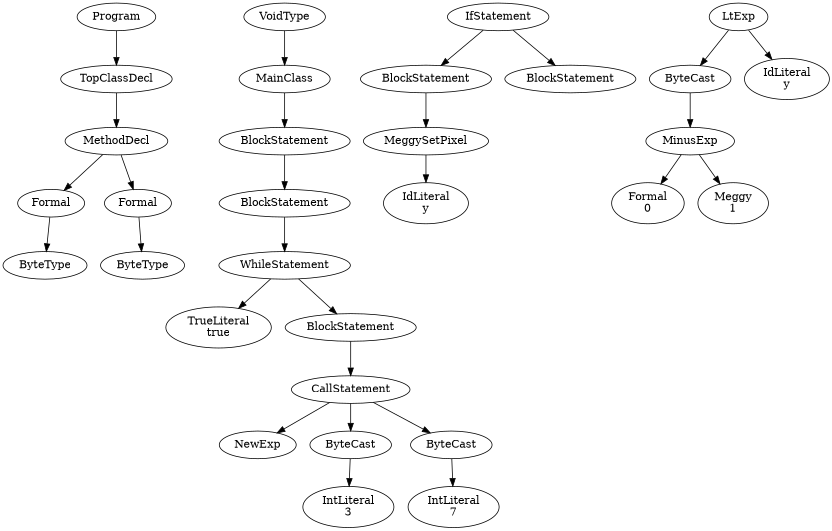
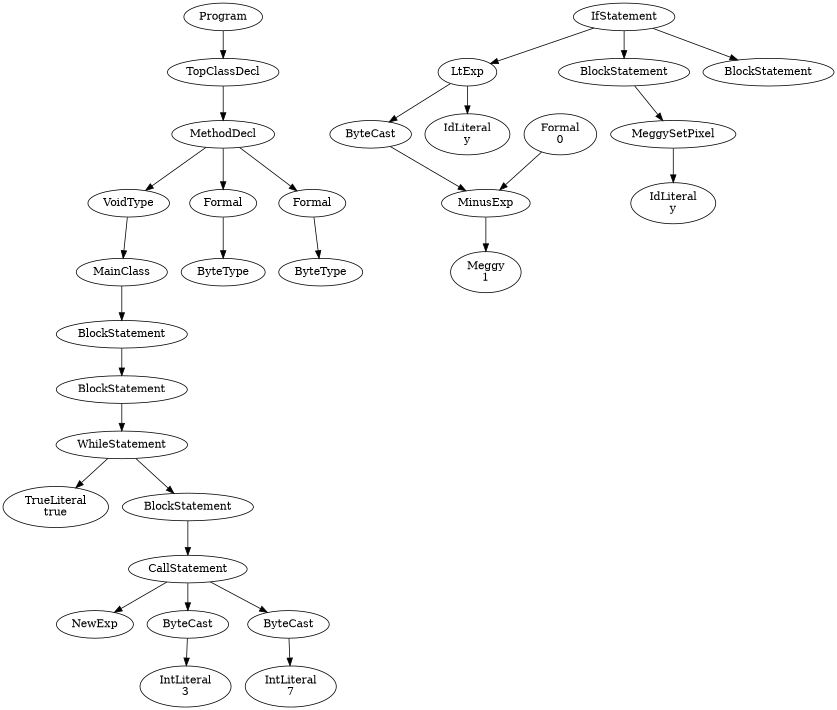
edge "IfStatement" -> "LtExp": added
edge "MinusExp" -> "Formal 0": reversed
edge "MethodDecl" -> "VoidType": added
